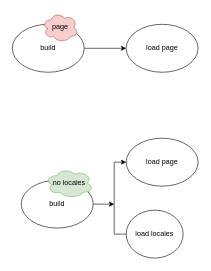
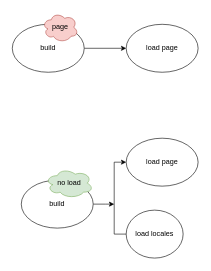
node "no locales": label "no locales" -> "no load"
